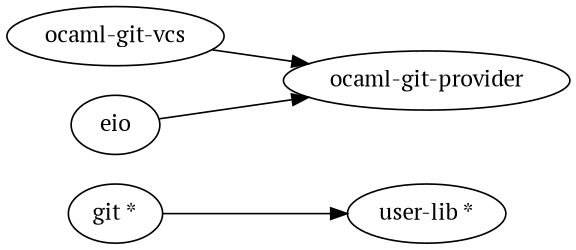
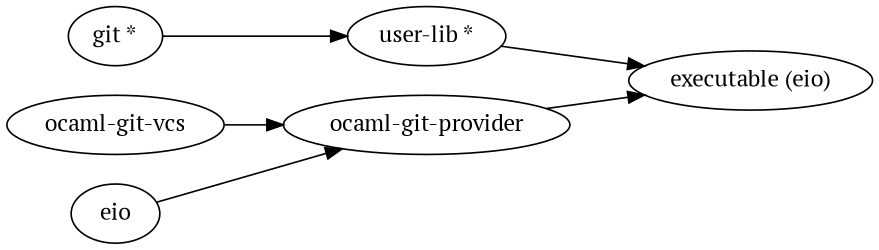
node "executable (eio)": added
